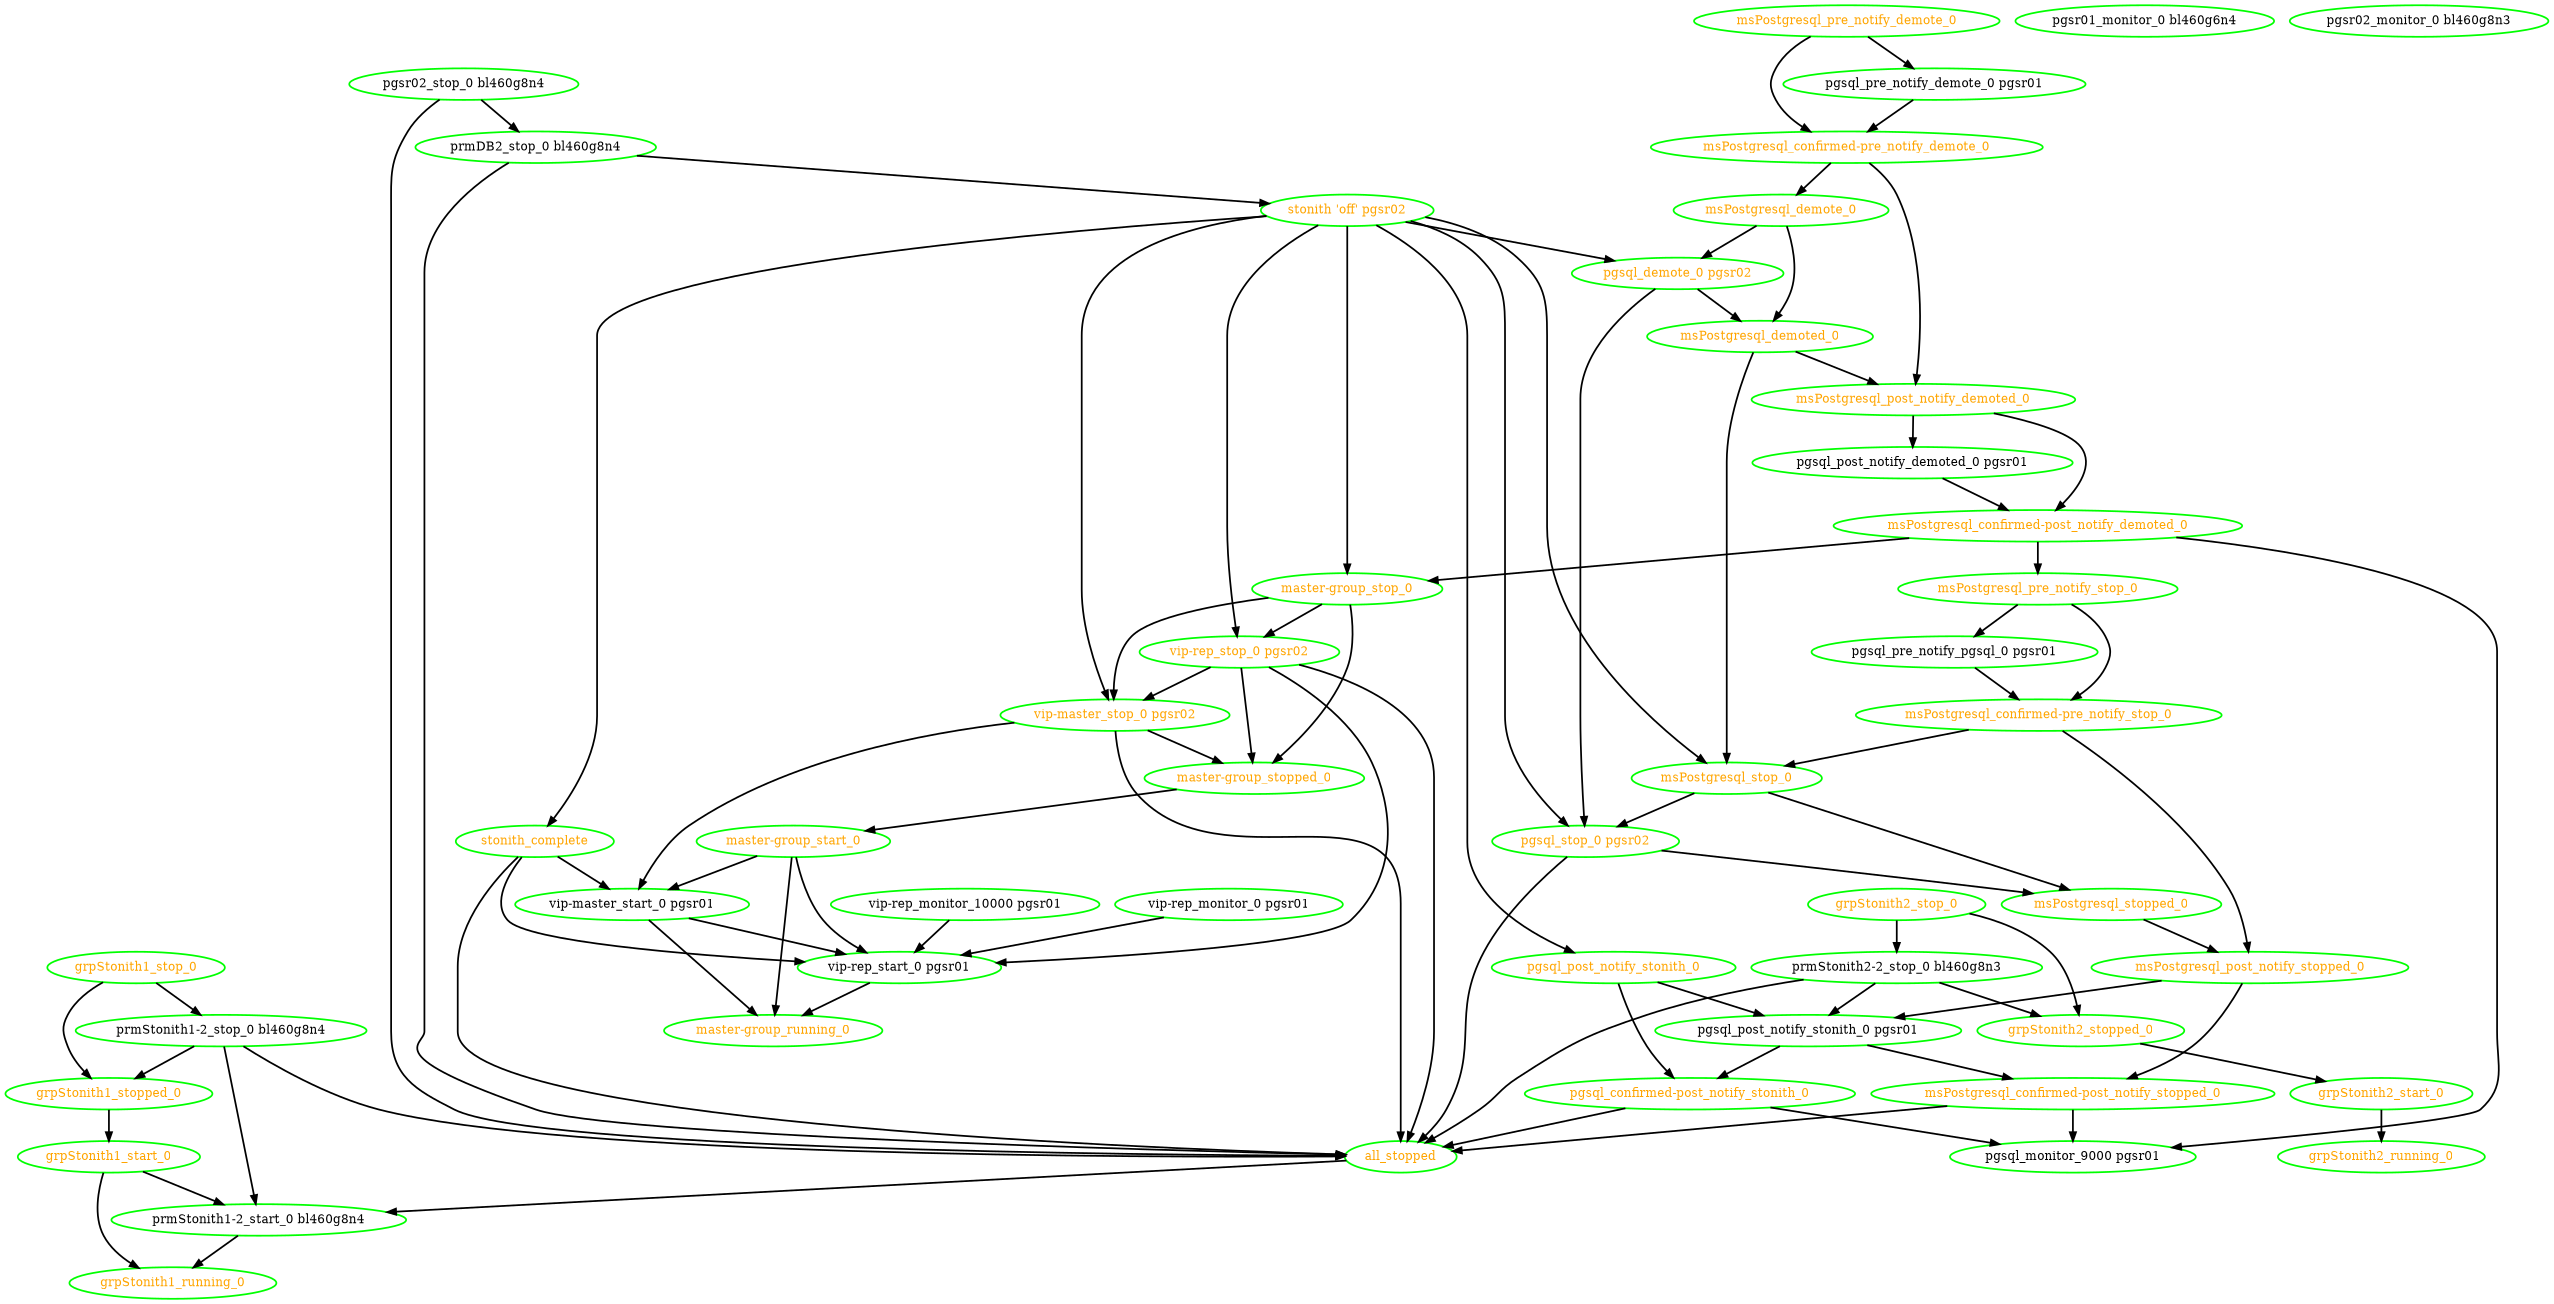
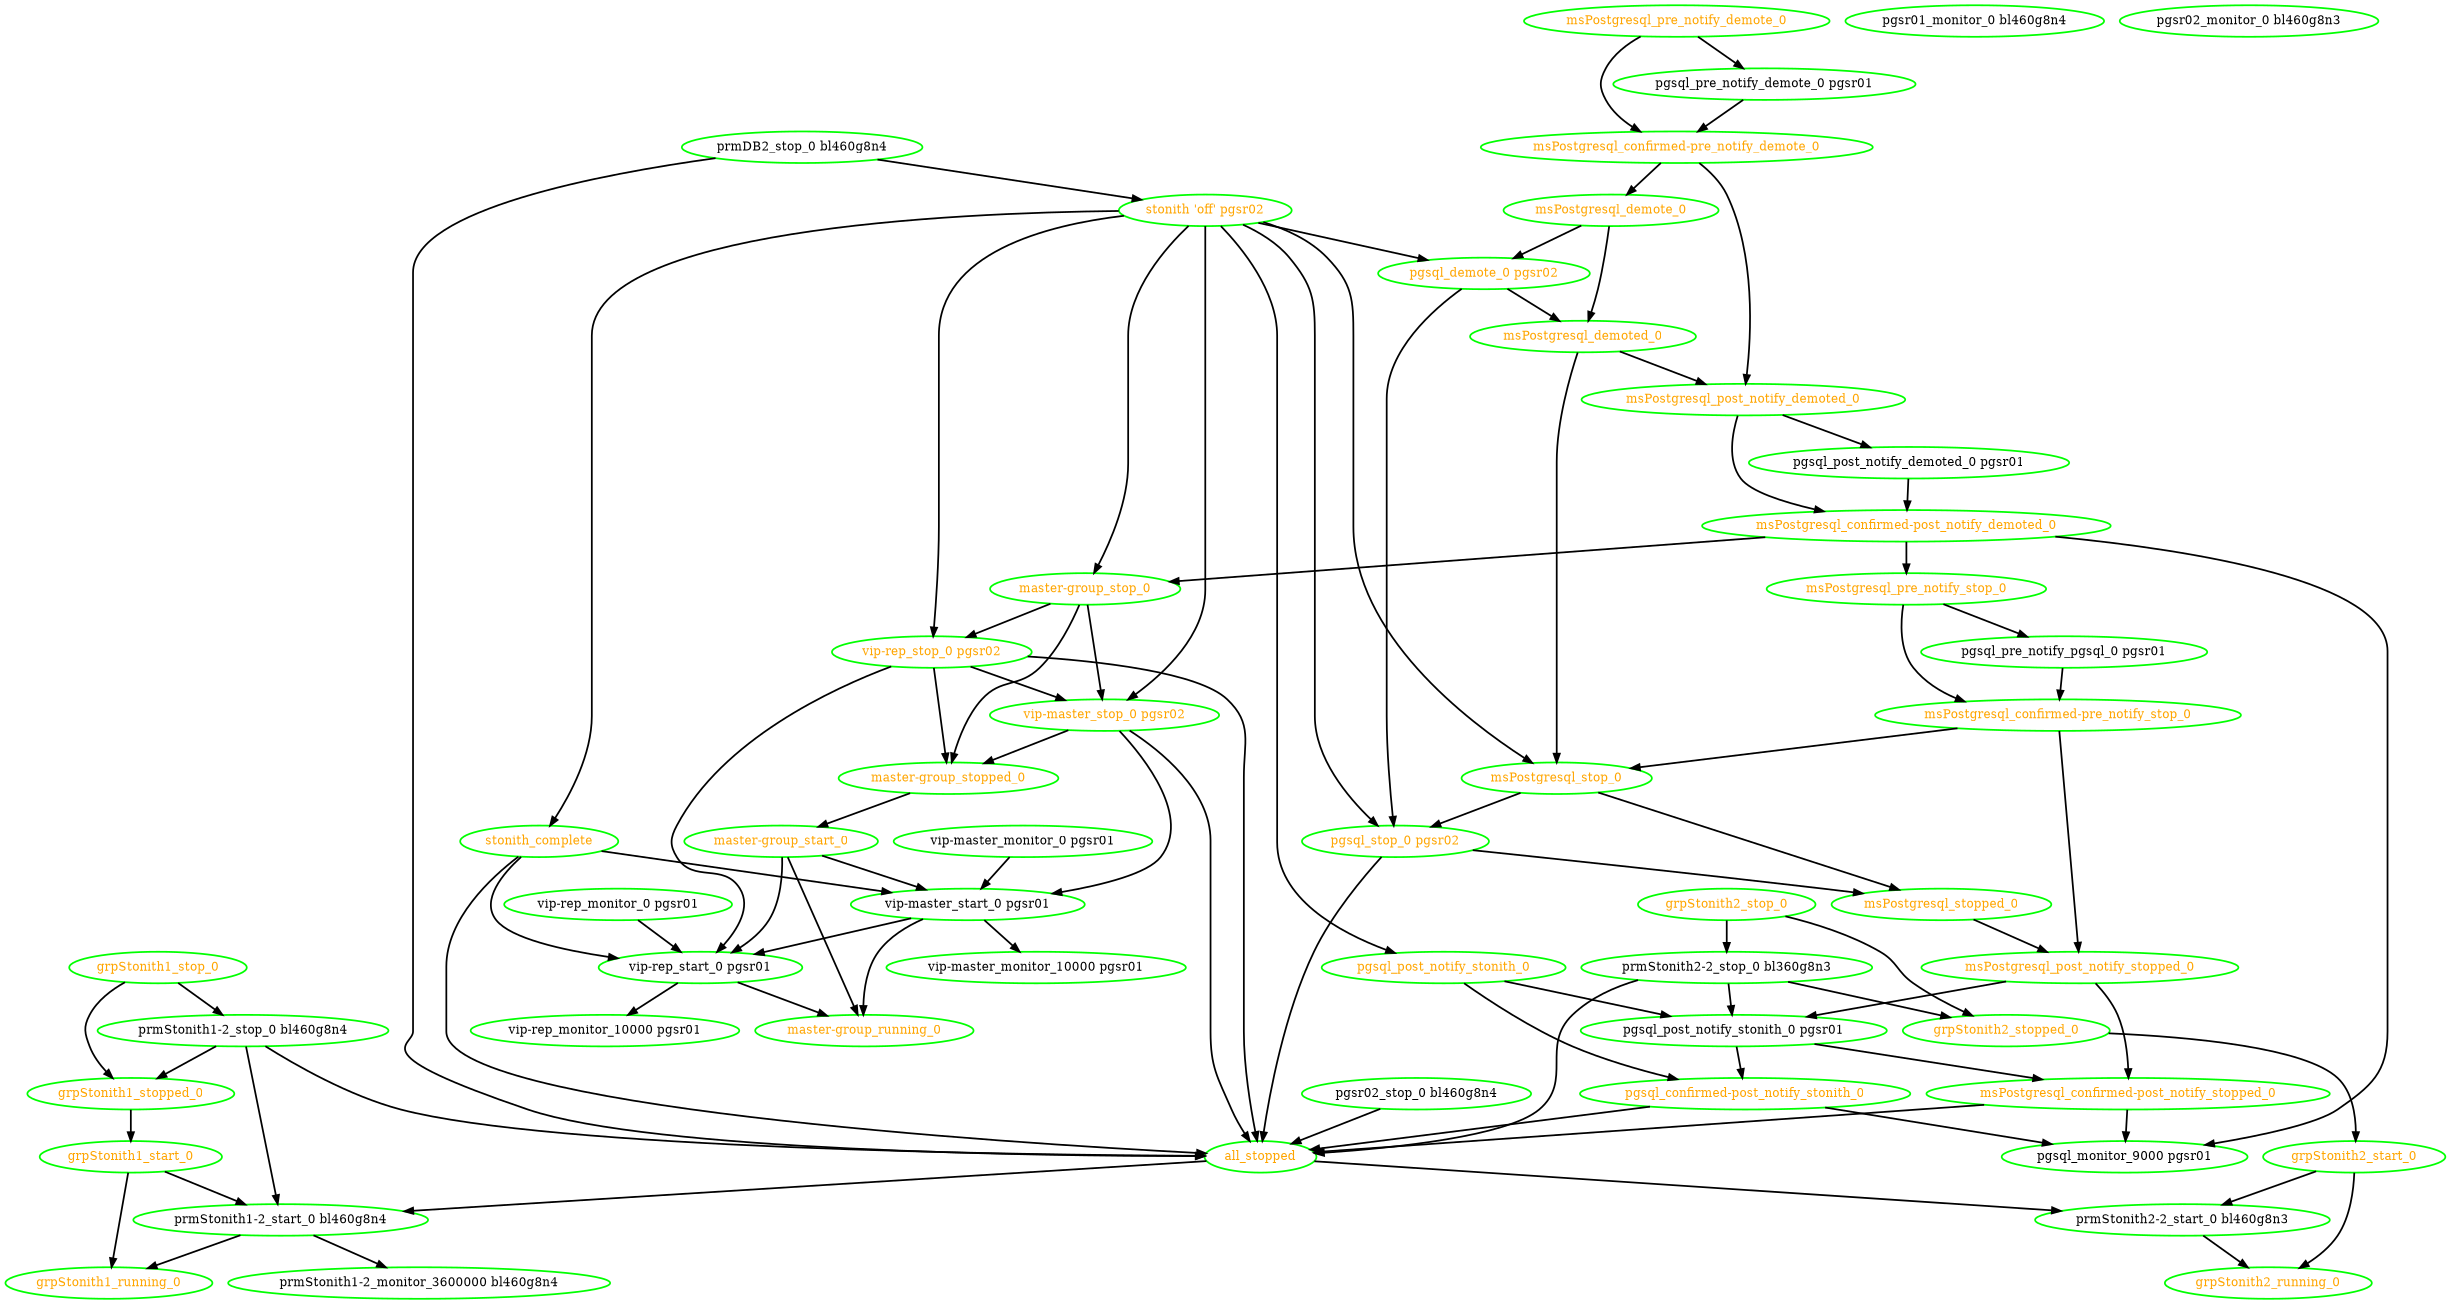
node "pgsr01_monitor_0 bl460g6n4": label "pgsr01_monitor_0 bl460g6n4" -> "pgsr01_monitor_0 bl460g8n4"
edge "pgsr02_stop_0 bl460g8n4" -> "prmDB2_stop_0 bl460g8n4": removed
node "vip-master_monitor_0 pgsr01": added
edge "vip-rep_monitor_10000 pgsr01" -> "vip-rep_start_0 pgsr01": reversed
node "vip-master_monitor_10000 pgsr01": added
node "prmStonith2-2_stop_0 bl460g8n3": label "prmStonith2-2_stop_0 bl460g8n3" -> "prmStonith2-2_stop_0 bl360g8n3"
node "prmStonith2-2_start_0 bl460g8n3": added
node "prmStonith1-2_monitor_3600000 bl460g8n4": added
